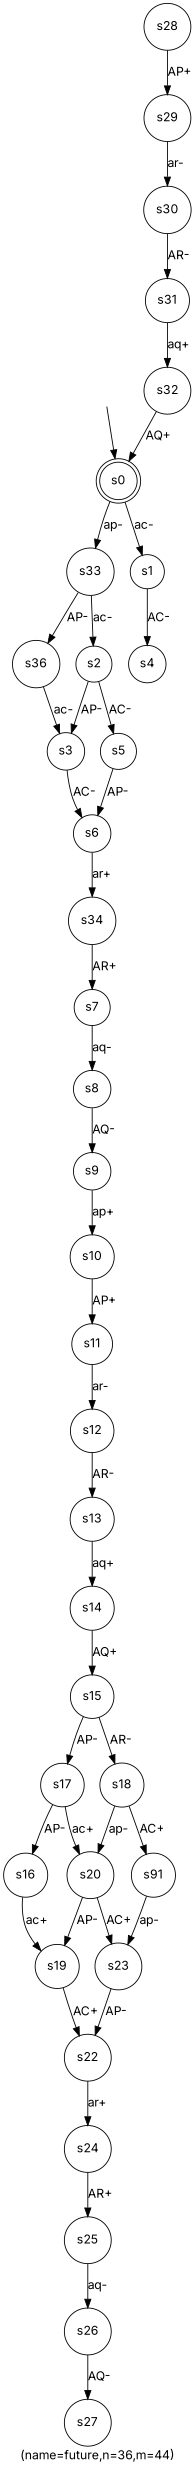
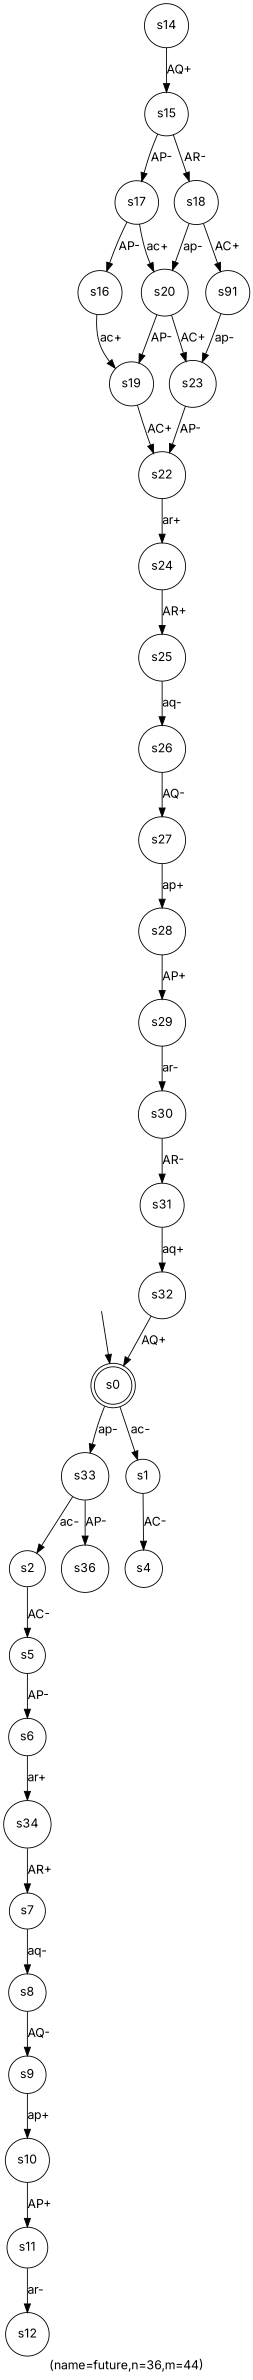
node "s3": removed
edge "s27" -> "s28": added, label "ap+"
node "s13": removed
